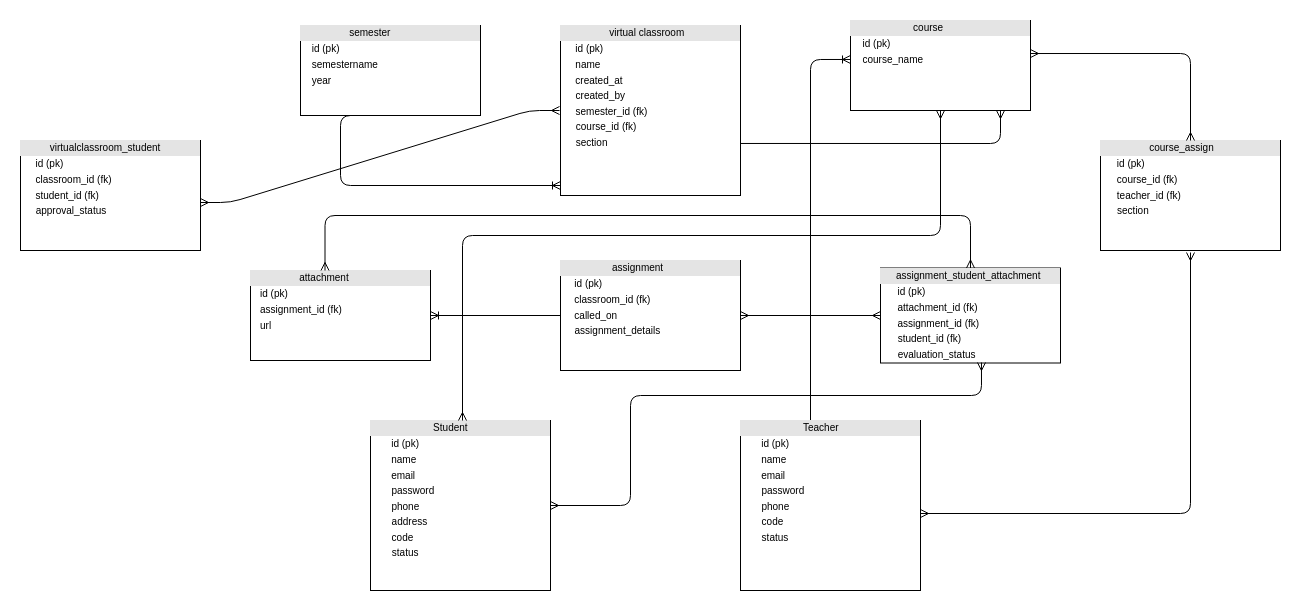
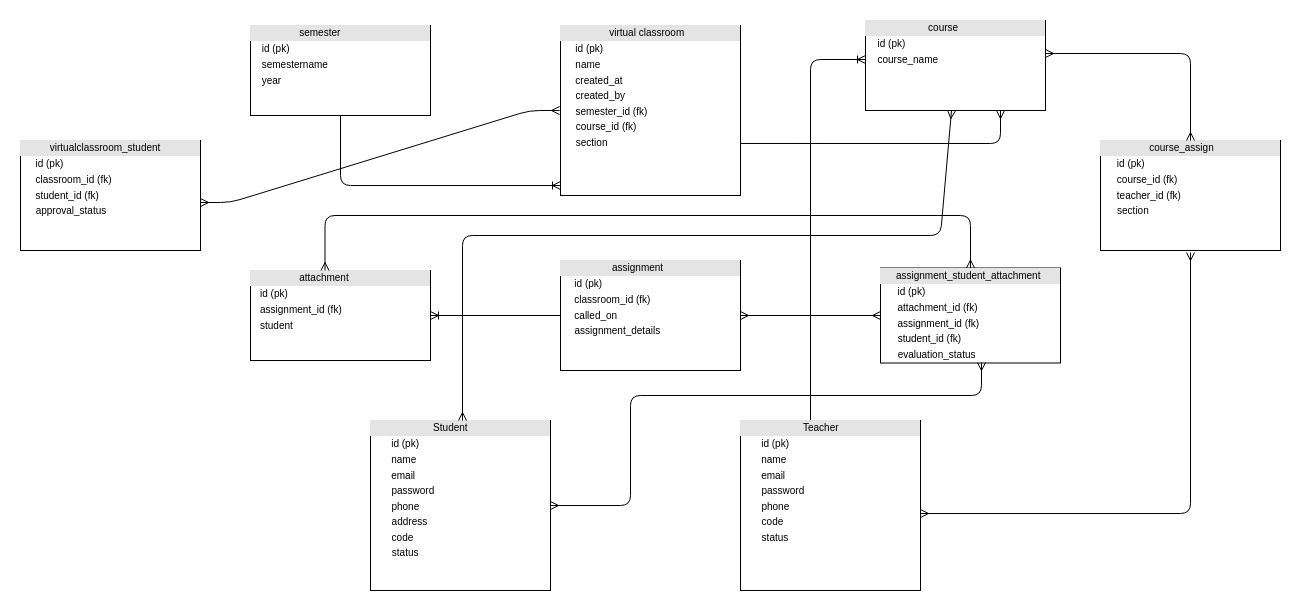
node "course id (pk) course_name": moved (941, 66) -> (956, 66)
node "semester id (pk) semestername year": moved (391, 71) -> (341, 71)
node "attachment id (pk) assignment_id (fk) url": label "attachment id (pk) assignment_id (fk) url" -> "attachment id (pk) assignment_id (fk) student"
